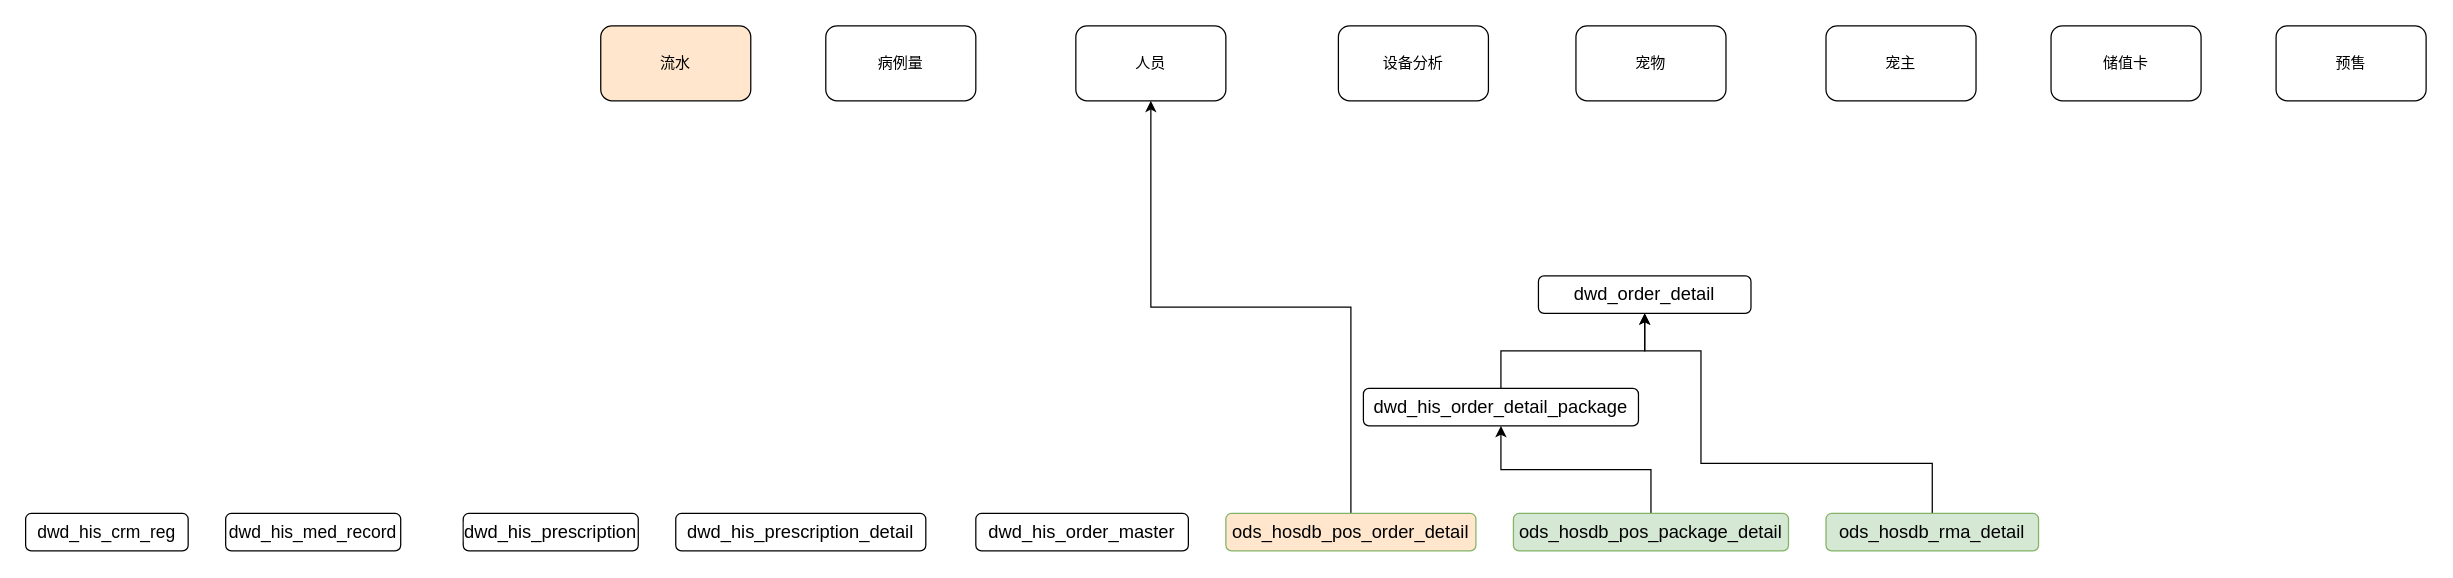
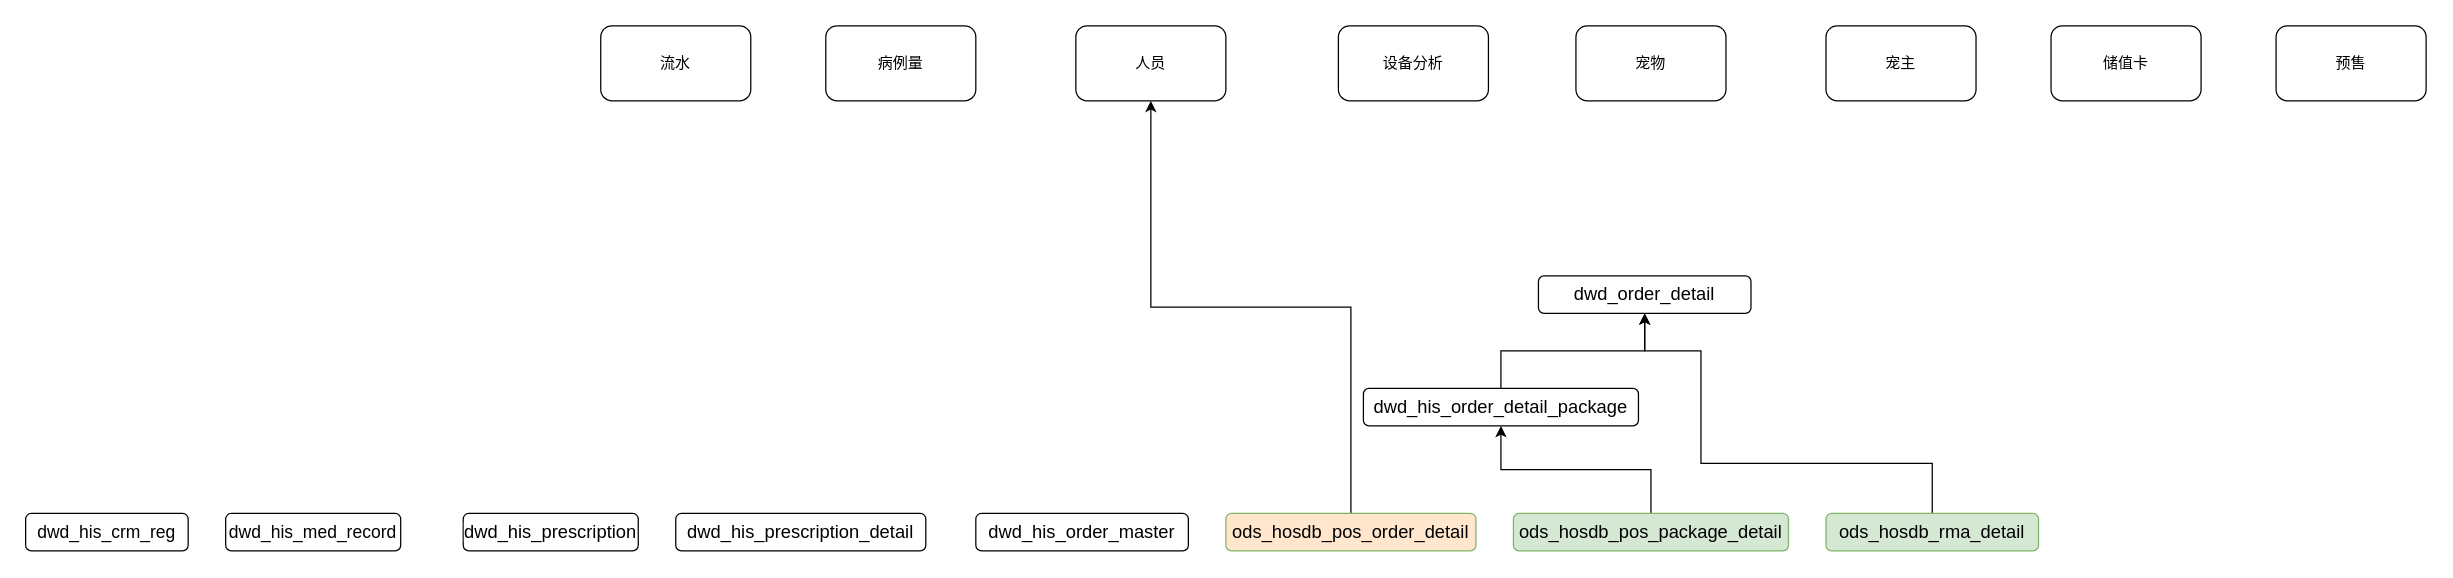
node "流水": fillcolor #ffe6cc -> #ffffff
